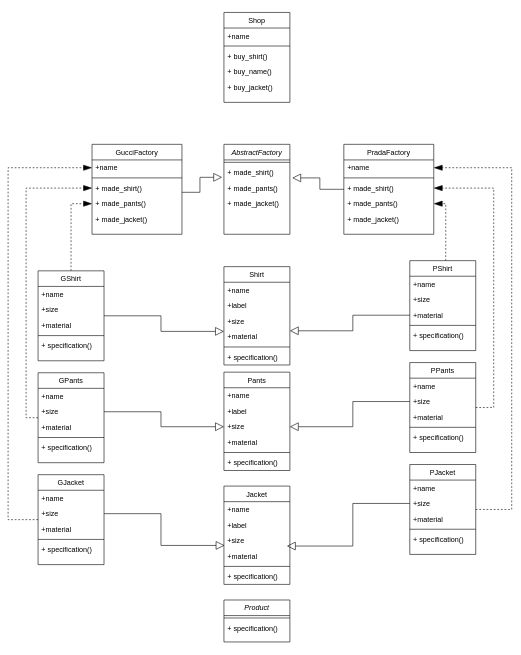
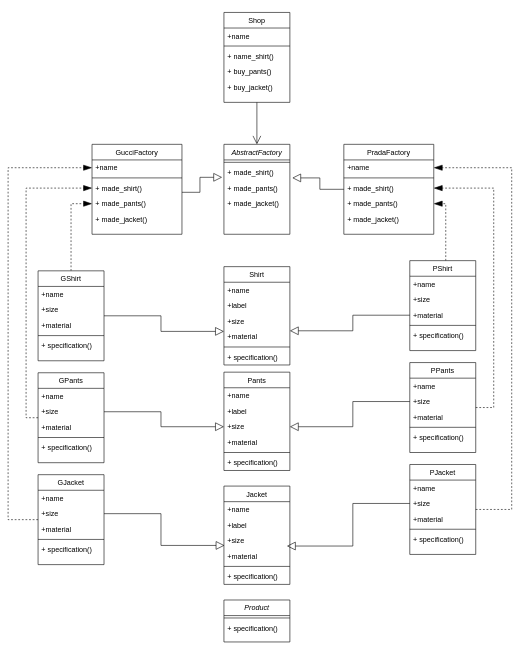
node "+ buy_shirt()": label "+ buy_shirt()" -> "+ name_shirt()"
node "+ buy_name()": label "+ buy_name()" -> "+ buy_pants()"
edge "Shop" -> "AbstractFactory": added
